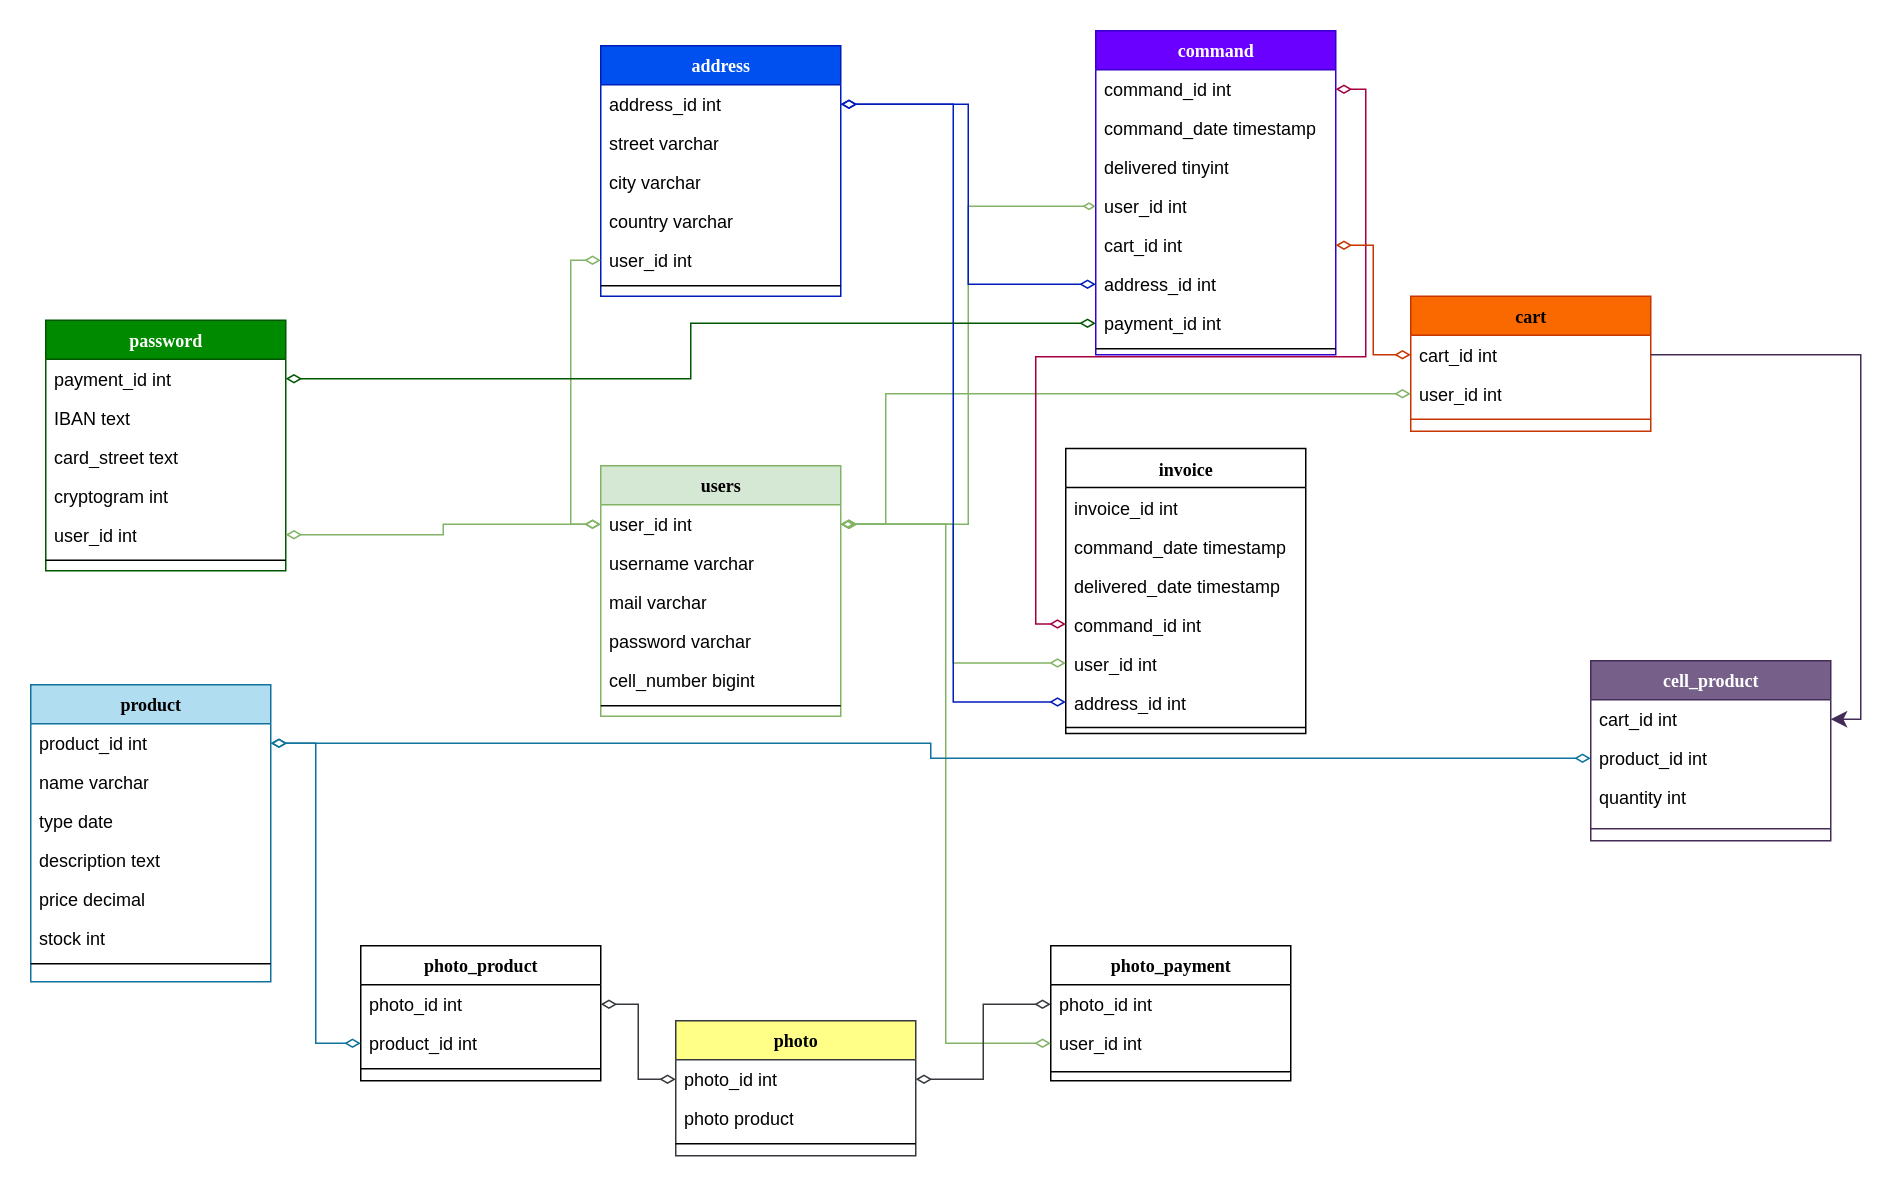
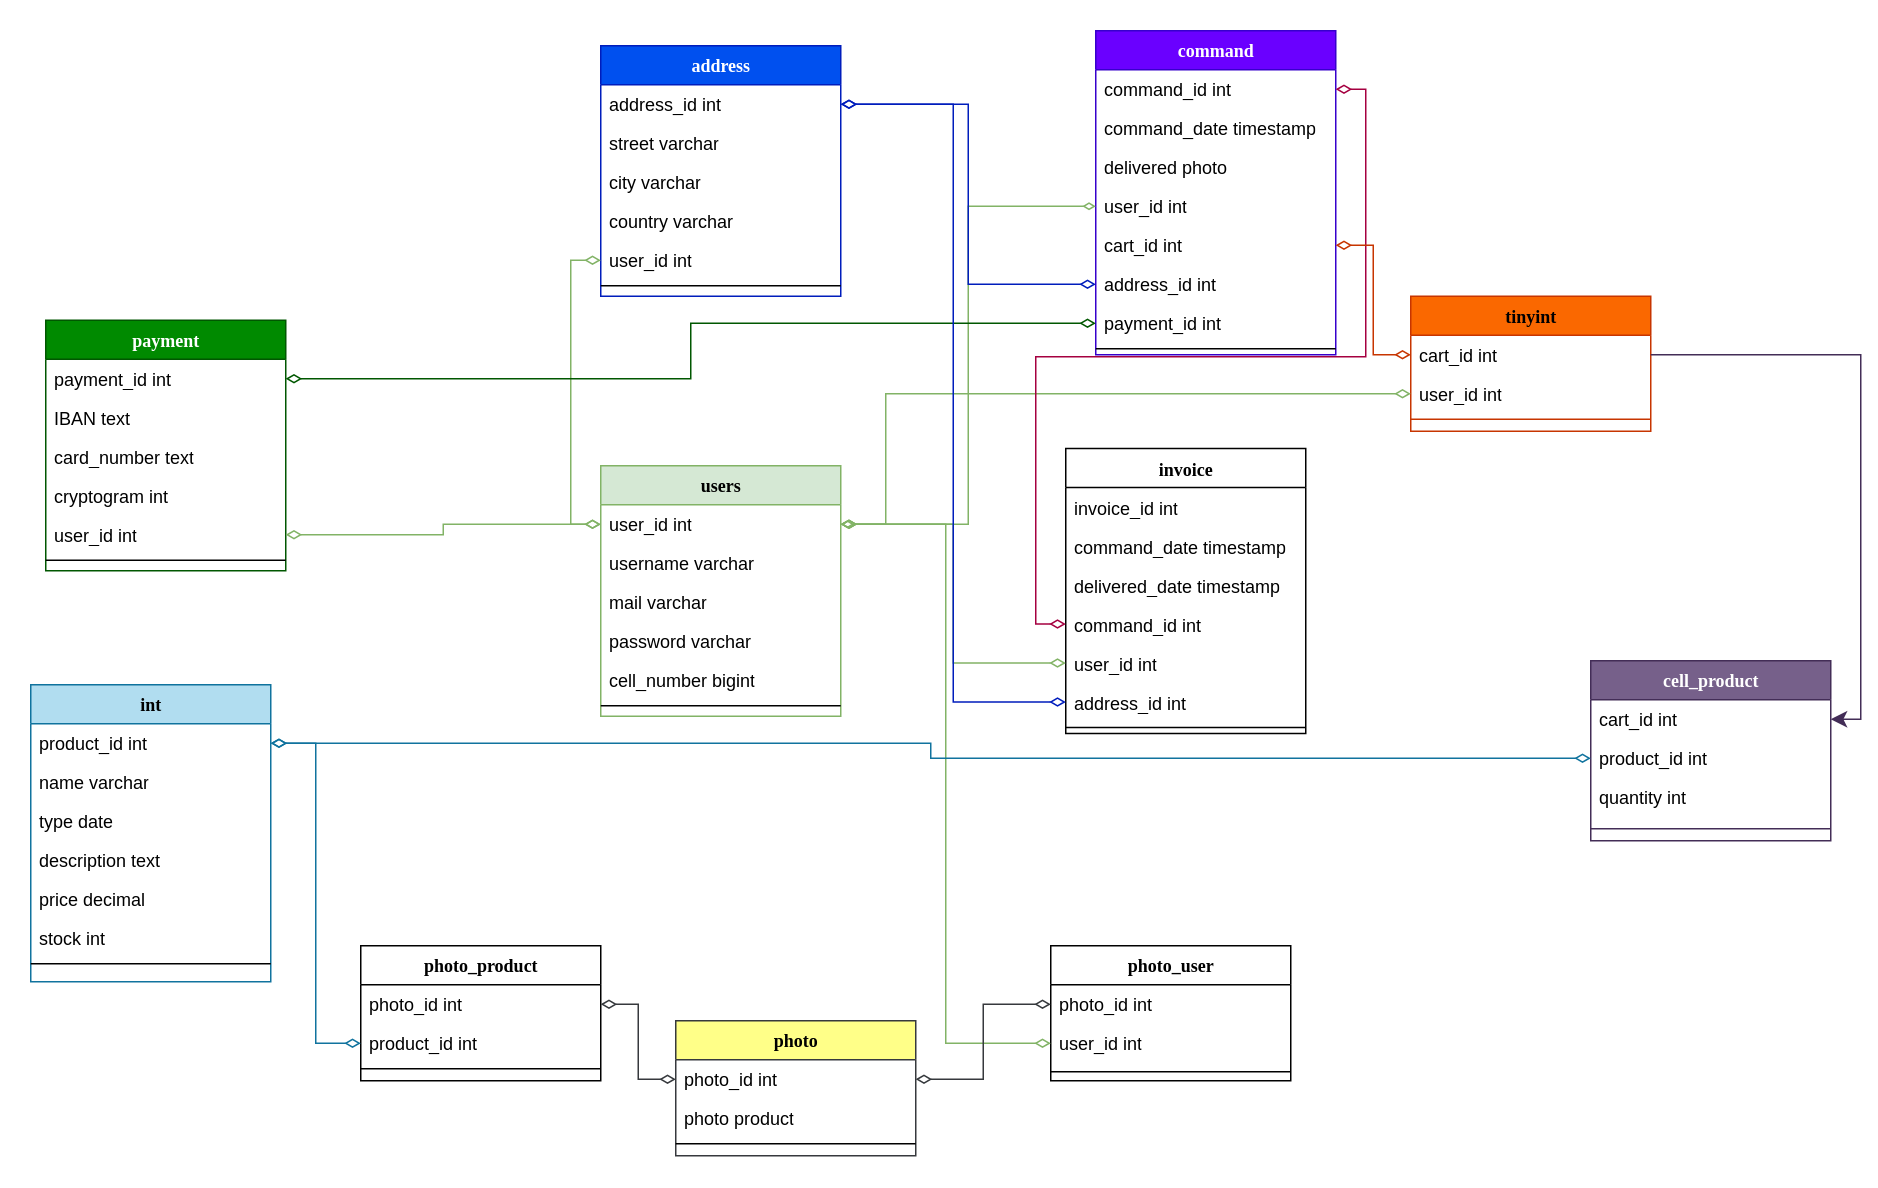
node "delivered tinyint": label "delivered tinyint" -> "delivered photo"
node "cart": label "cart" -> "tinyint"
node "password": label "password" -> "payment"
node "card_street text": label "card_street text" -> "card_number text"
node "product": label "product" -> "int"
node "photo_payment": label "photo_payment" -> "photo_user"
